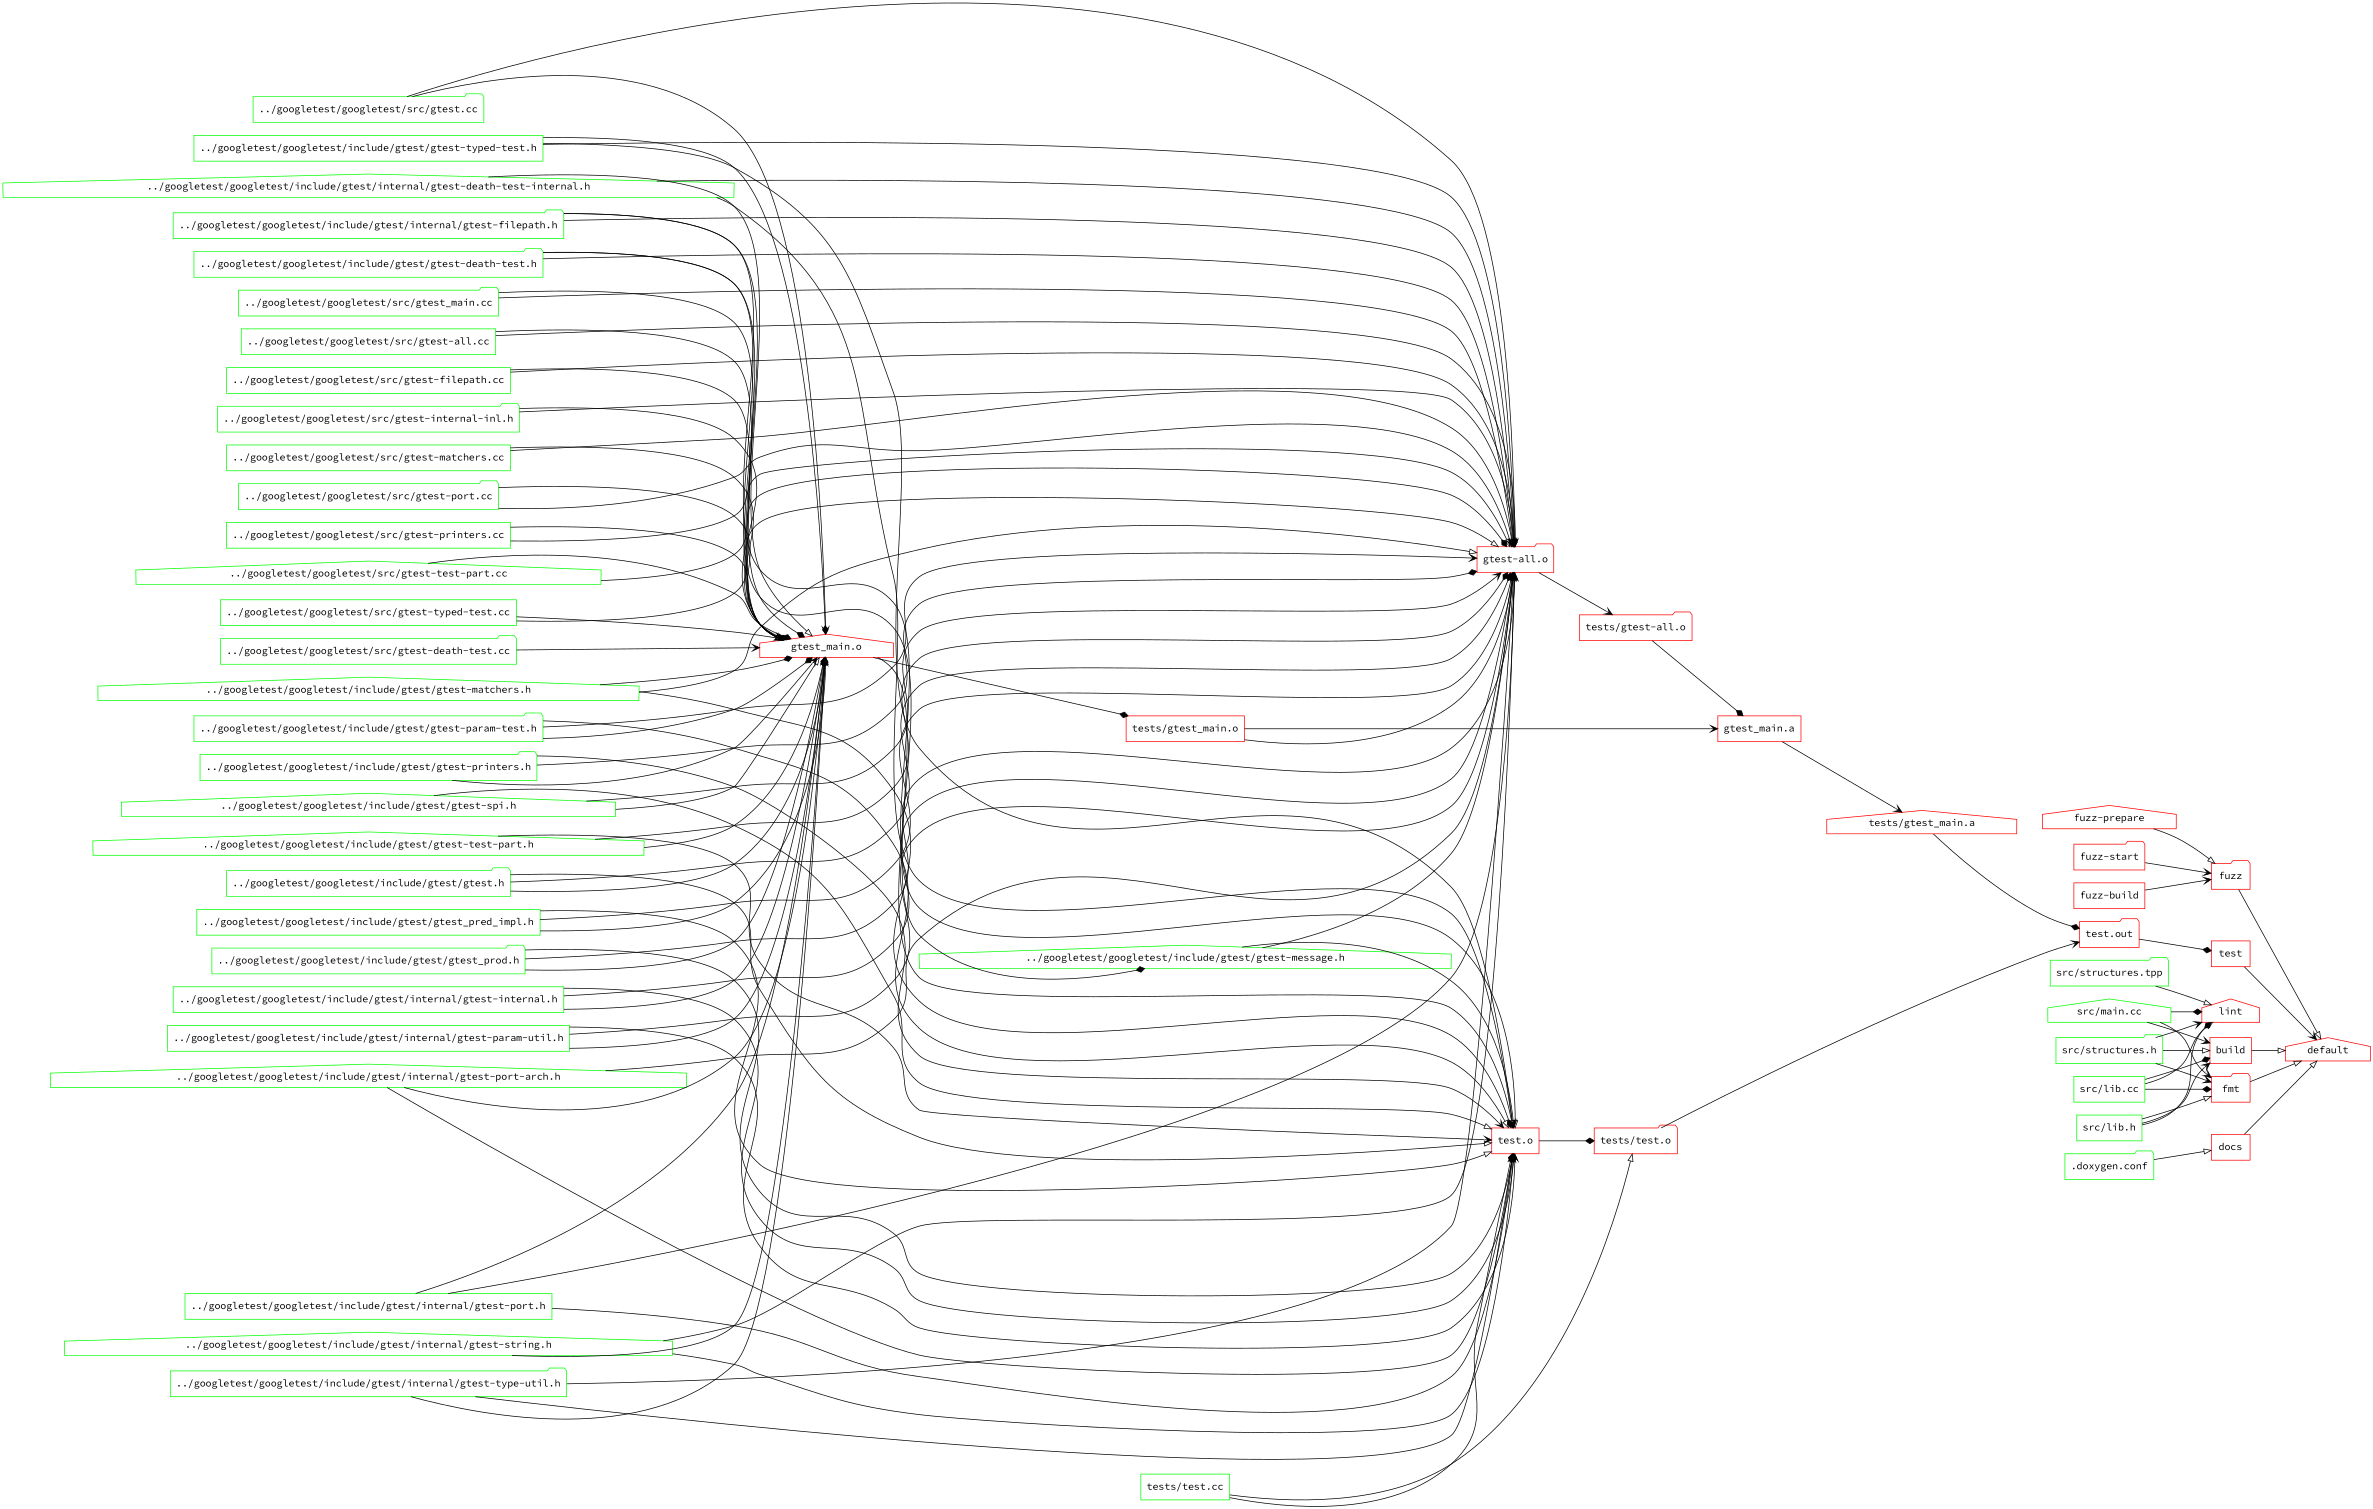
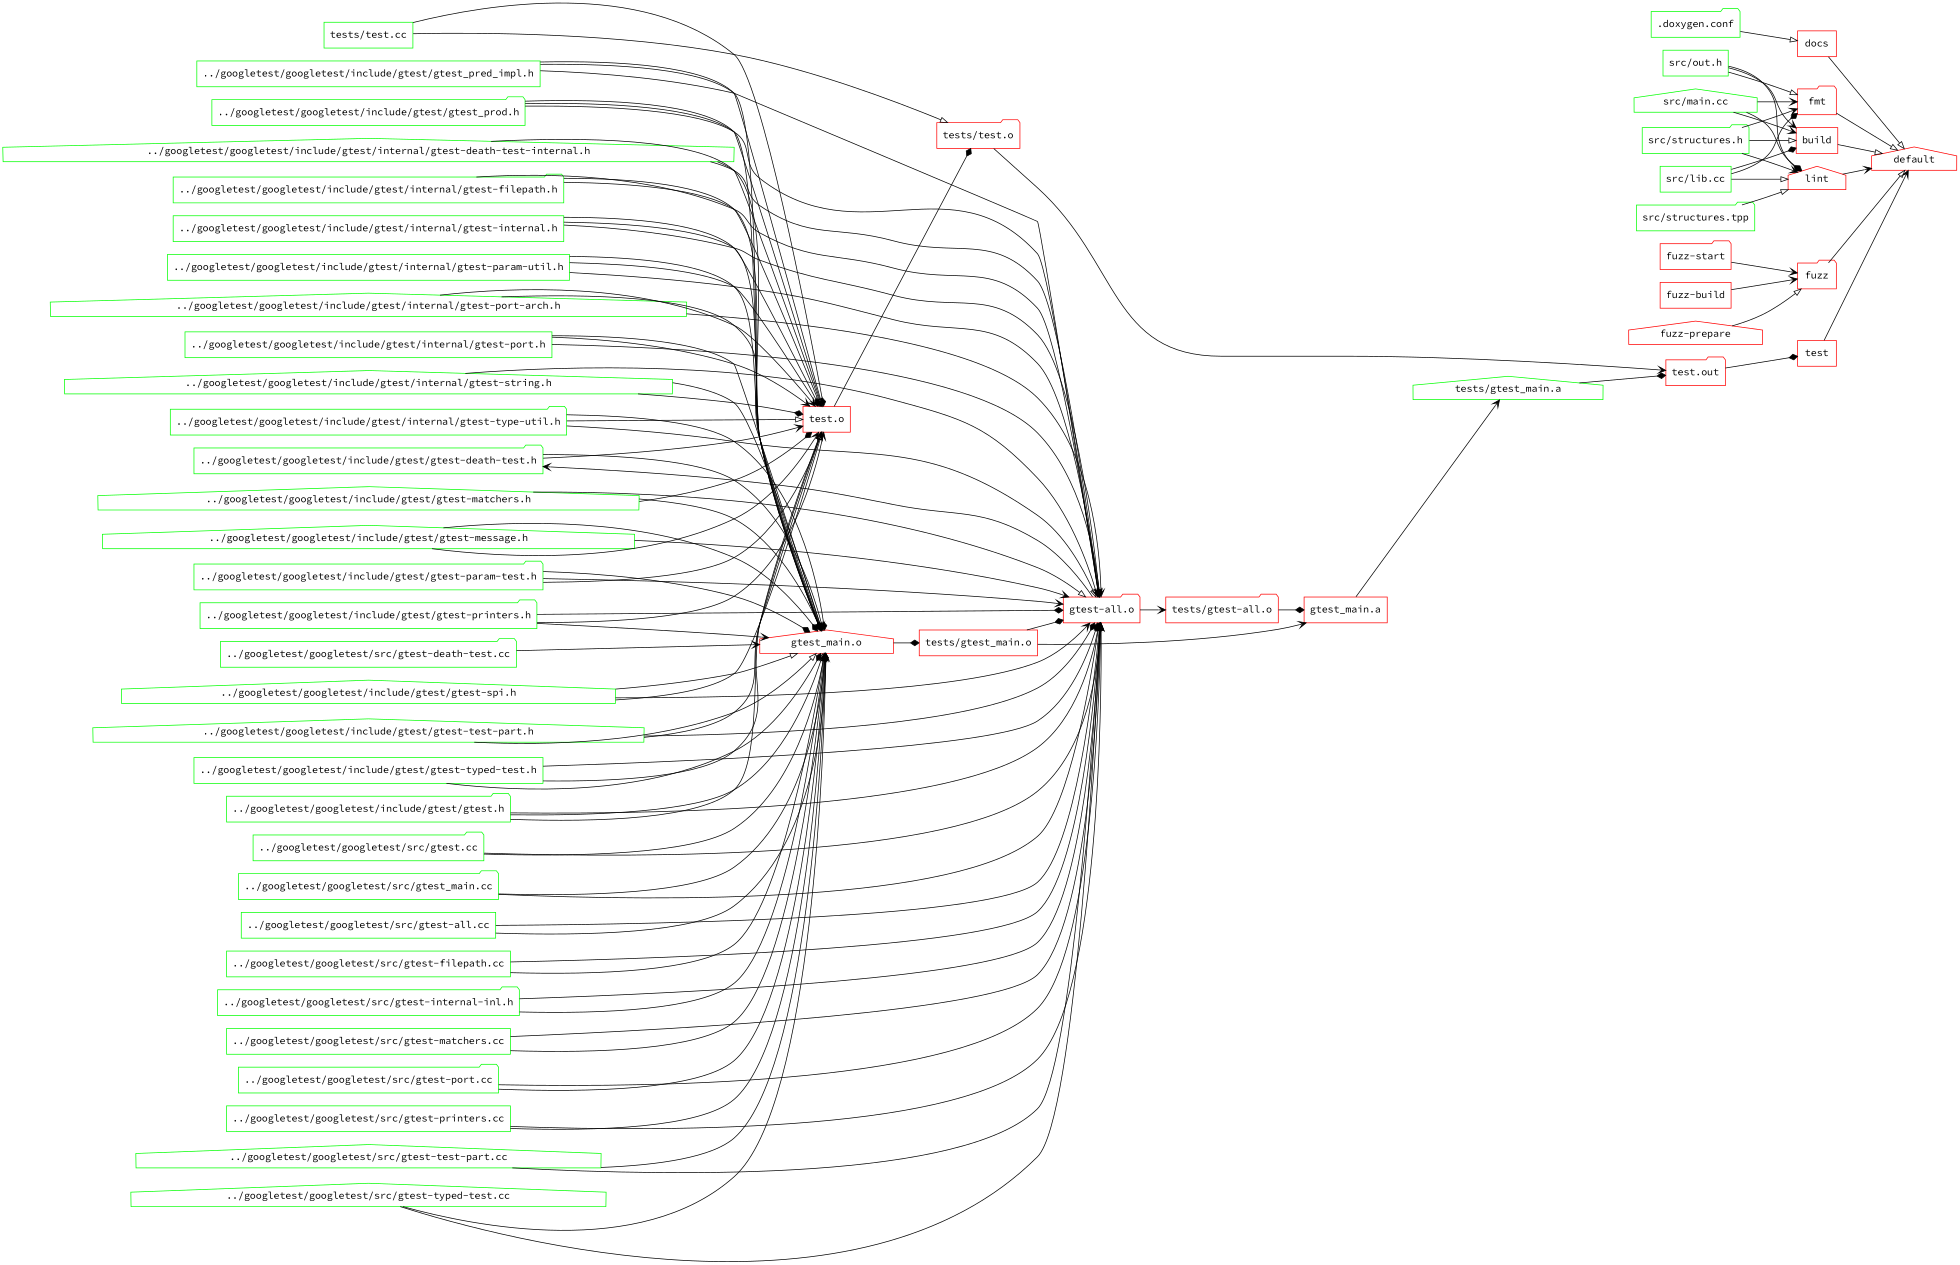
edge "lint" -> "default": added
edge "../googletest/googletest/include/gtest/gtest-death-test.h" -> "gtest-all.o": reversed
node "../googletest/googletest/src/gtest-typed-test.cc": shape box -> house
node "tests/gtest_main.a": color red -> green
edge "gtest_main.o" -> "../googletest/googletest/include/gtest/gtest-message.h": reversed
node "src/lib.h": label "src/lib.h" -> "src/out.h"
